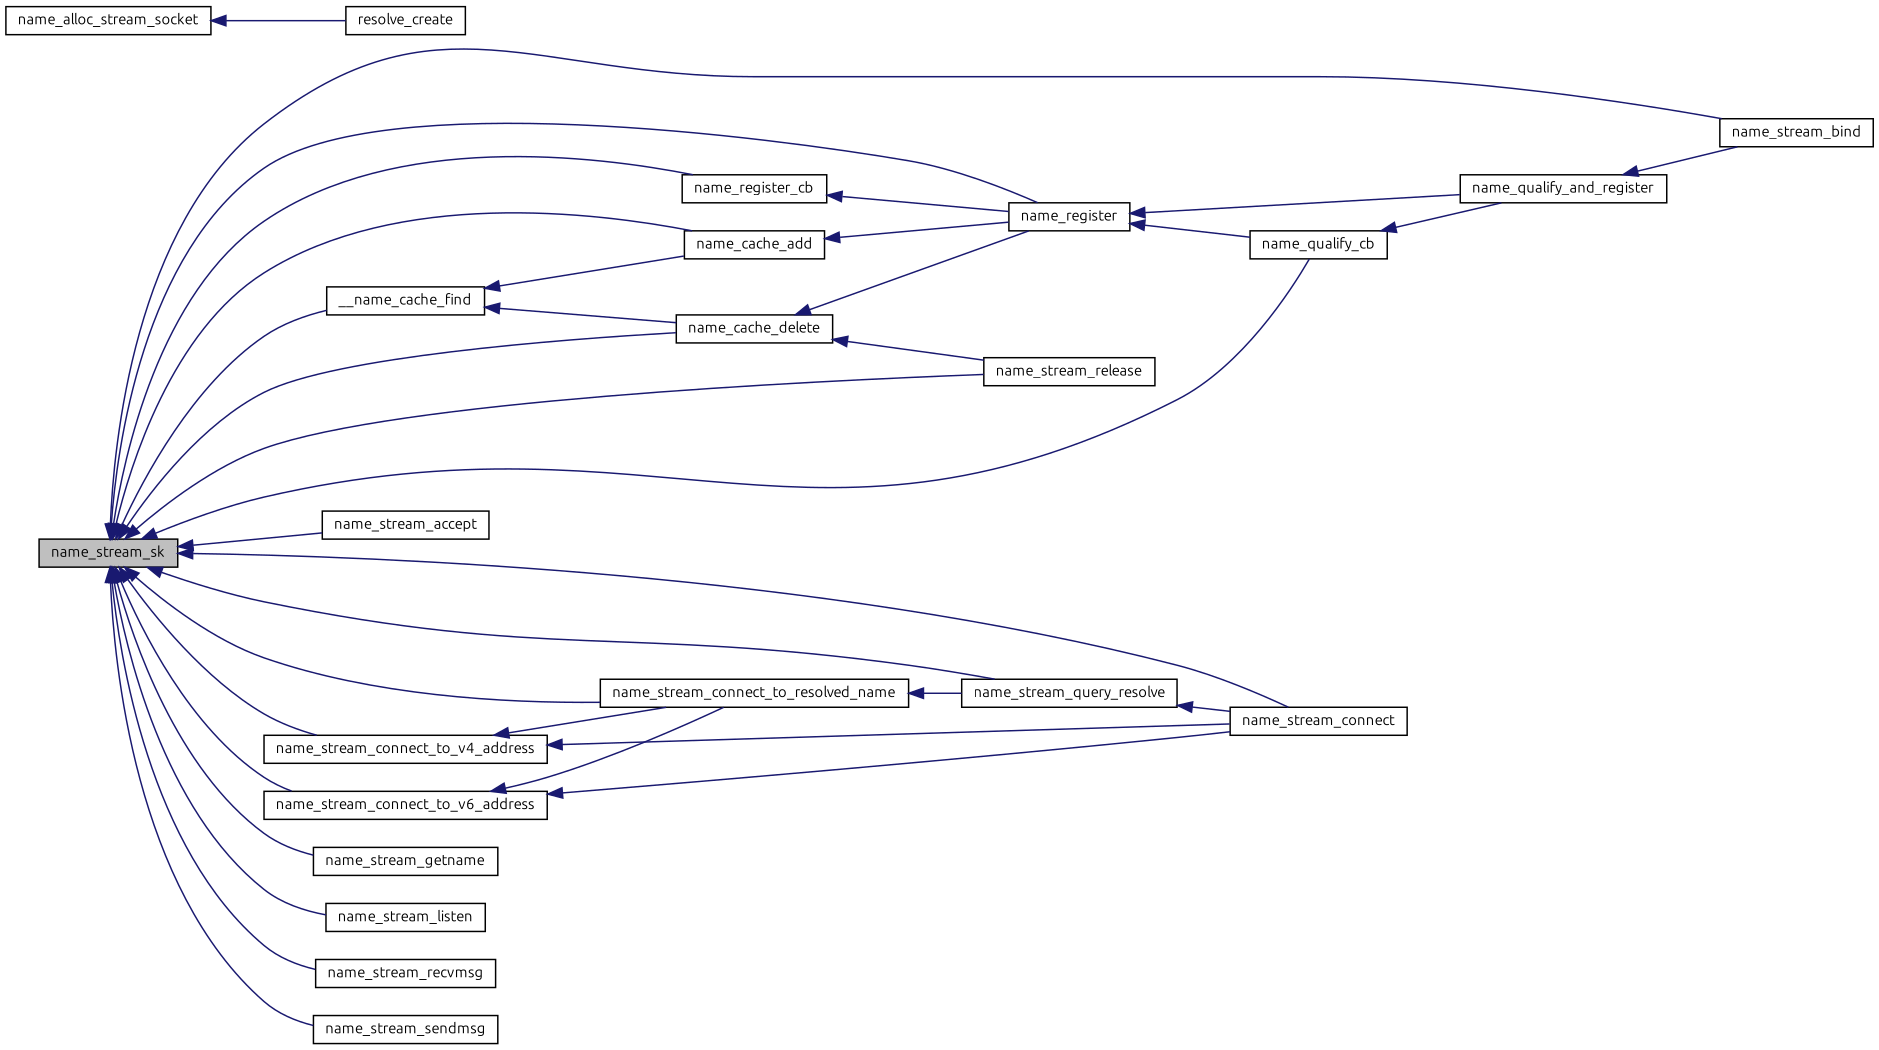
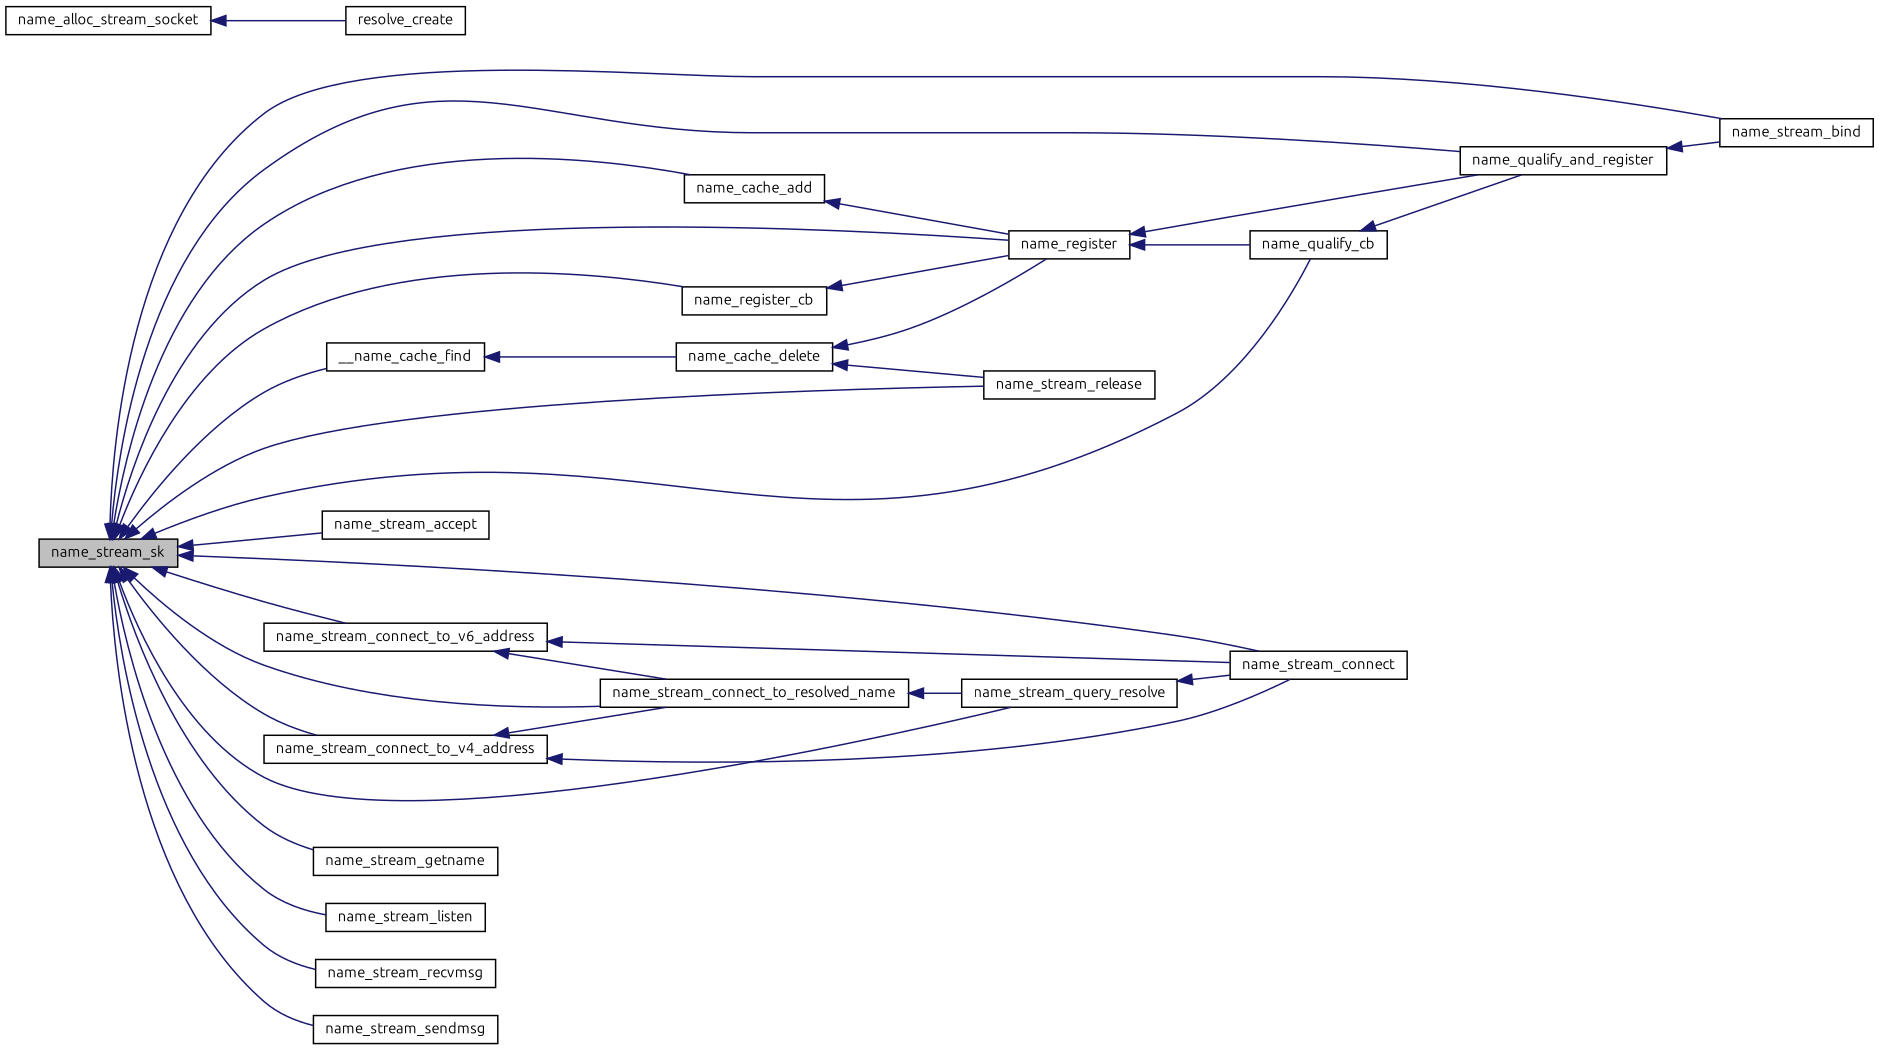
edge "name_cache_add" -> "__name_cache_find": removed
edge "name_cache_delete" -> "name_stream_sk": now "name_qualify_and_register" -> "name_stream_sk"
